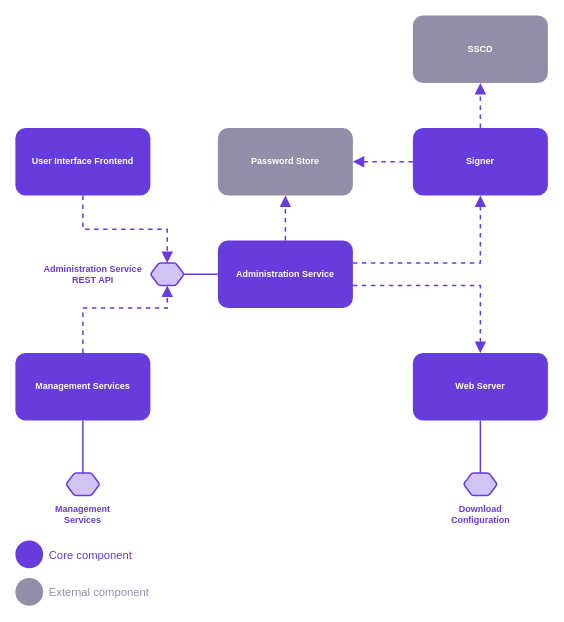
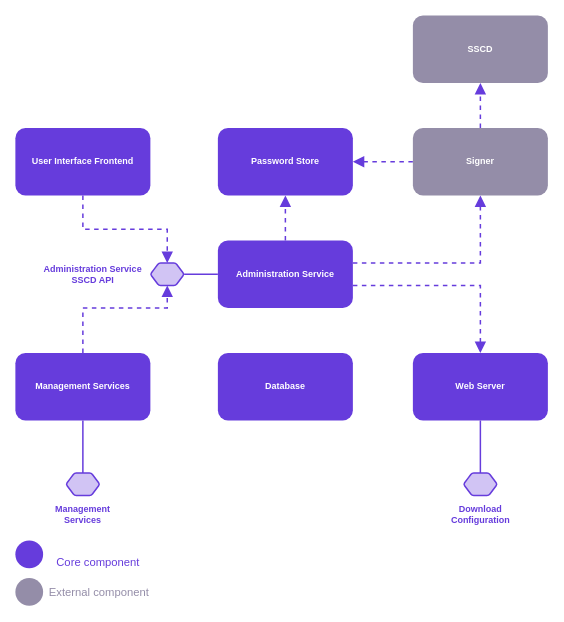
node "Password Store": fillcolor #948da8 -> #663cdc
node "Signer": fillcolor #663cdc -> #948da8
node "Administration Service REST API": label "Administration Service REST API" -> "Administration Service SSCD API"
node "Database": added
node "Core component": moved (96, 554) -> (104, 562)
